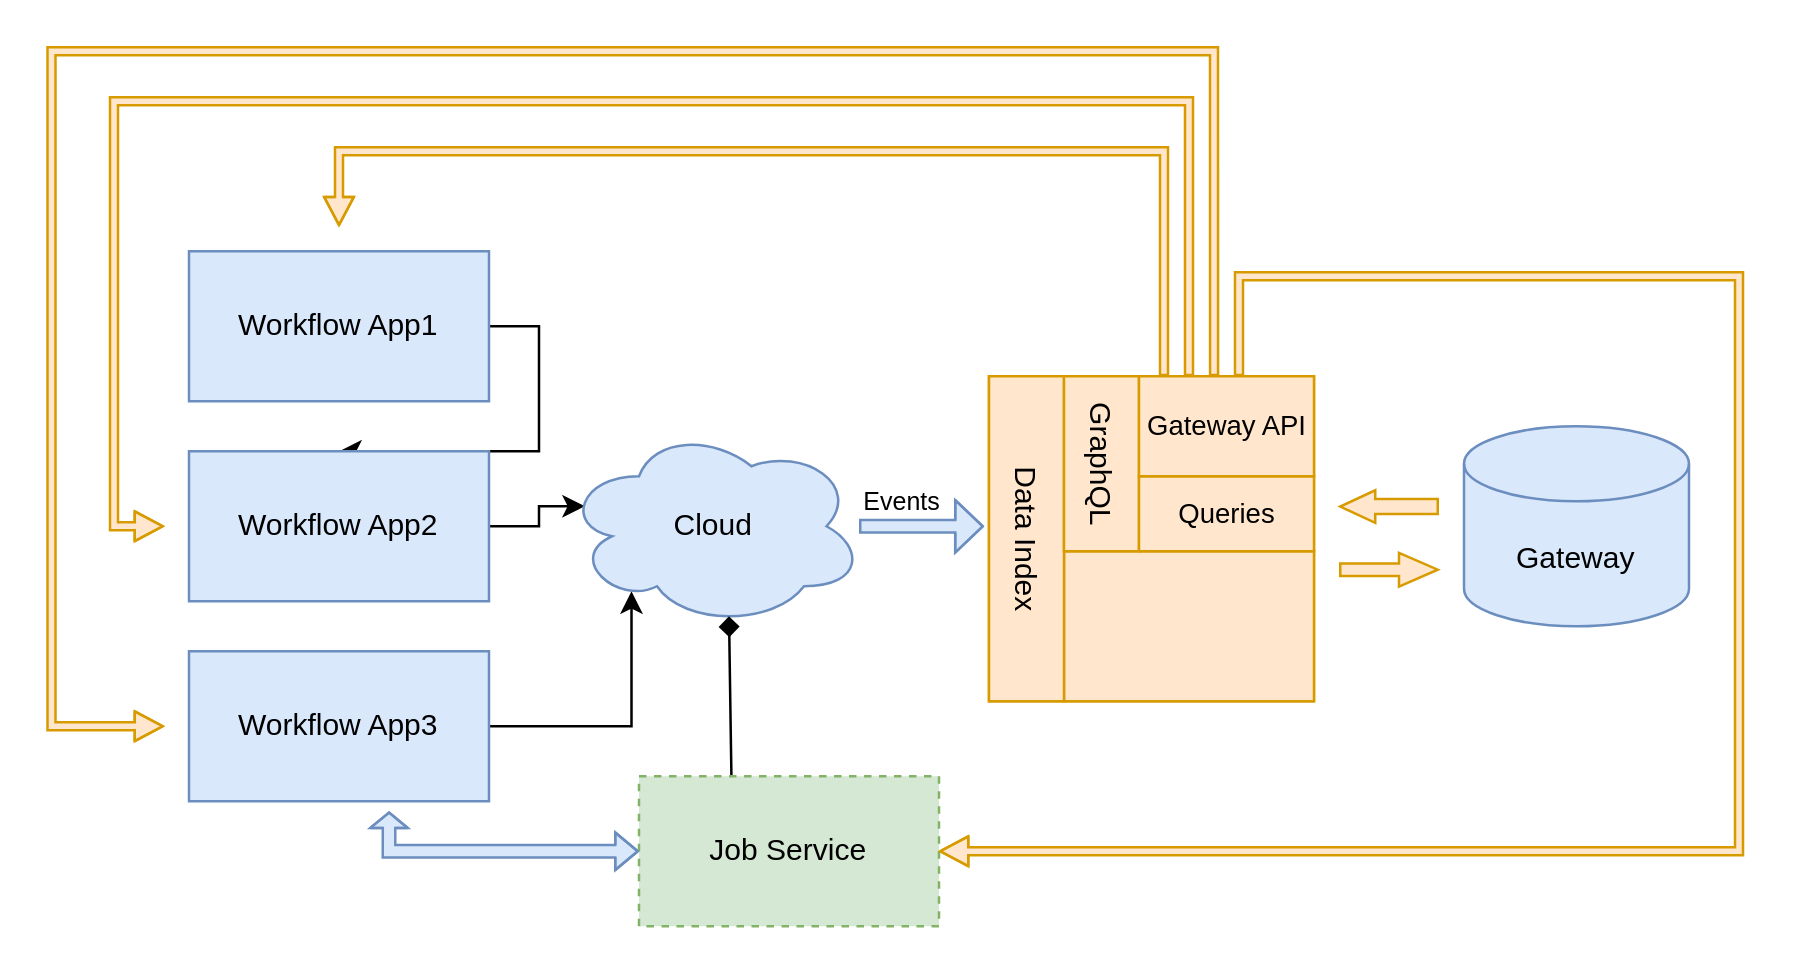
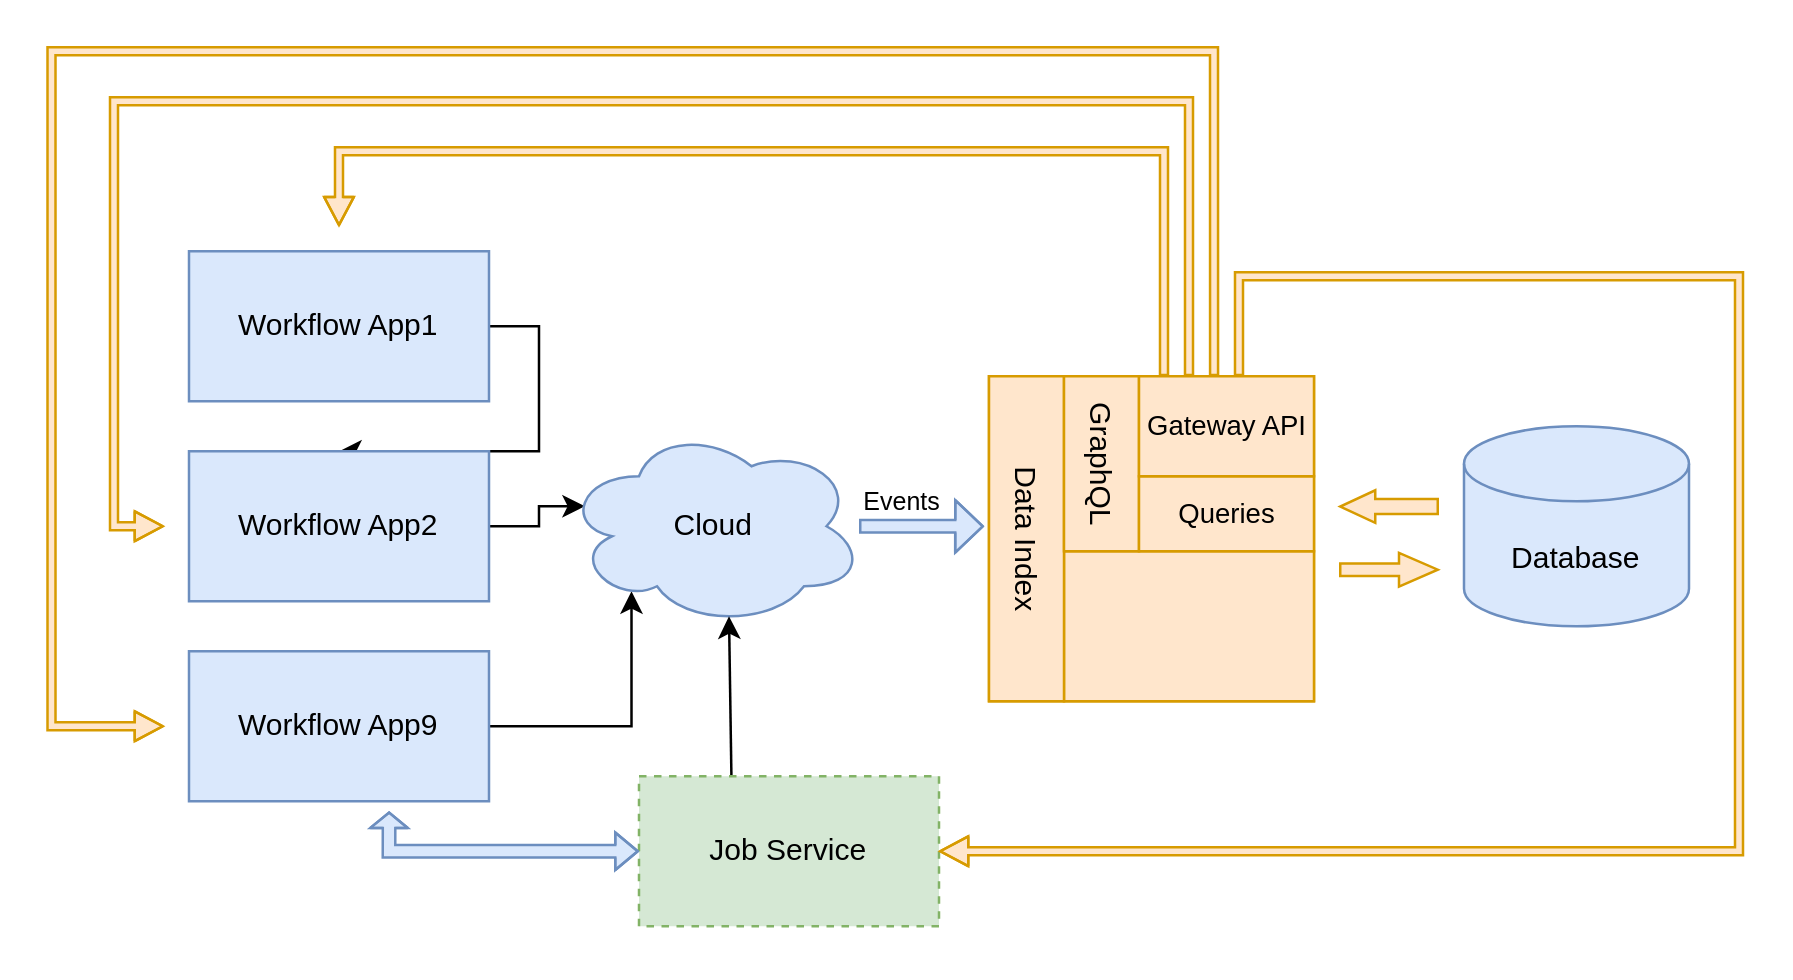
node "Gateway": label "Gateway" -> "Database"
edge "Job Service" -> "Cloud": arrowhead diamond -> classic
node "Workflow App3": label "Workflow App3" -> "Workflow App9"
